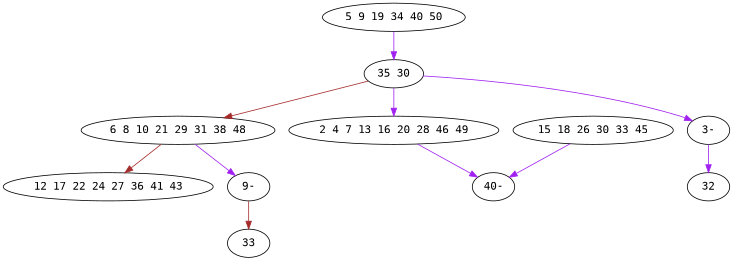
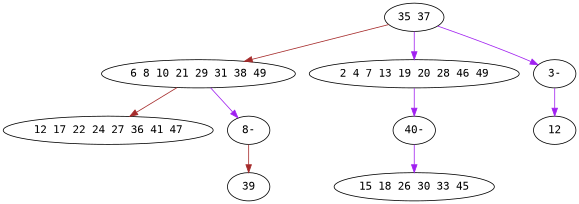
node "5 9 19 34 40 50": removed
node "35 30": label "35 30" -> "35 37"
node "6 8 10 21 29 31 38 48": label "6 8 10 21 29 31 38 48" -> "6 8 10 21 29 31 38 49"
node "2 4 7 13 16 20 28 46 49": label "2 4 7 13 16 20 28 46 49" -> "2 4 7 13 19 20 28 46 49"
edge "15 18 26 30 33 45" -> "40-": reversed
node "12 17 22 24 27 36 41 43": label "12 17 22 24 27 36 41 43" -> "12 17 22 24 27 36 41 47"
node "9-": label "9-" -> "8-"
node "32": label "32" -> "12"
node "33": label "33" -> "39"
